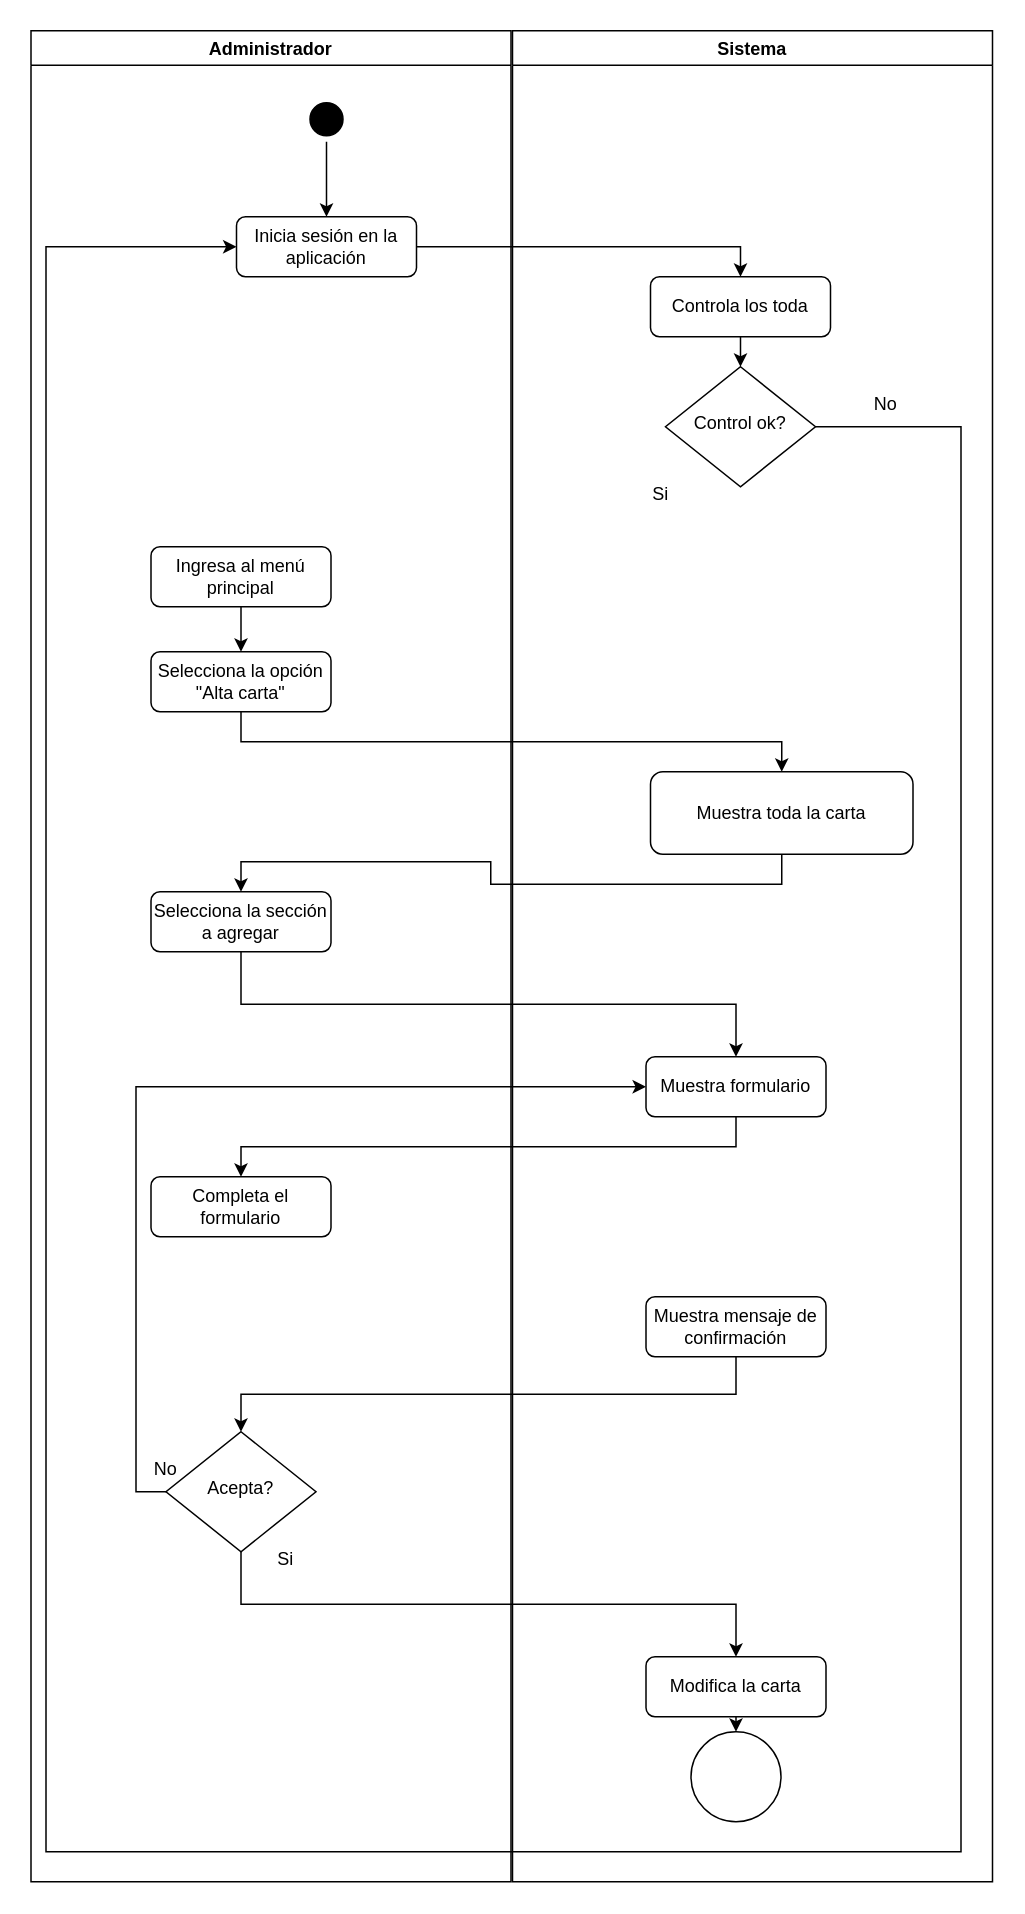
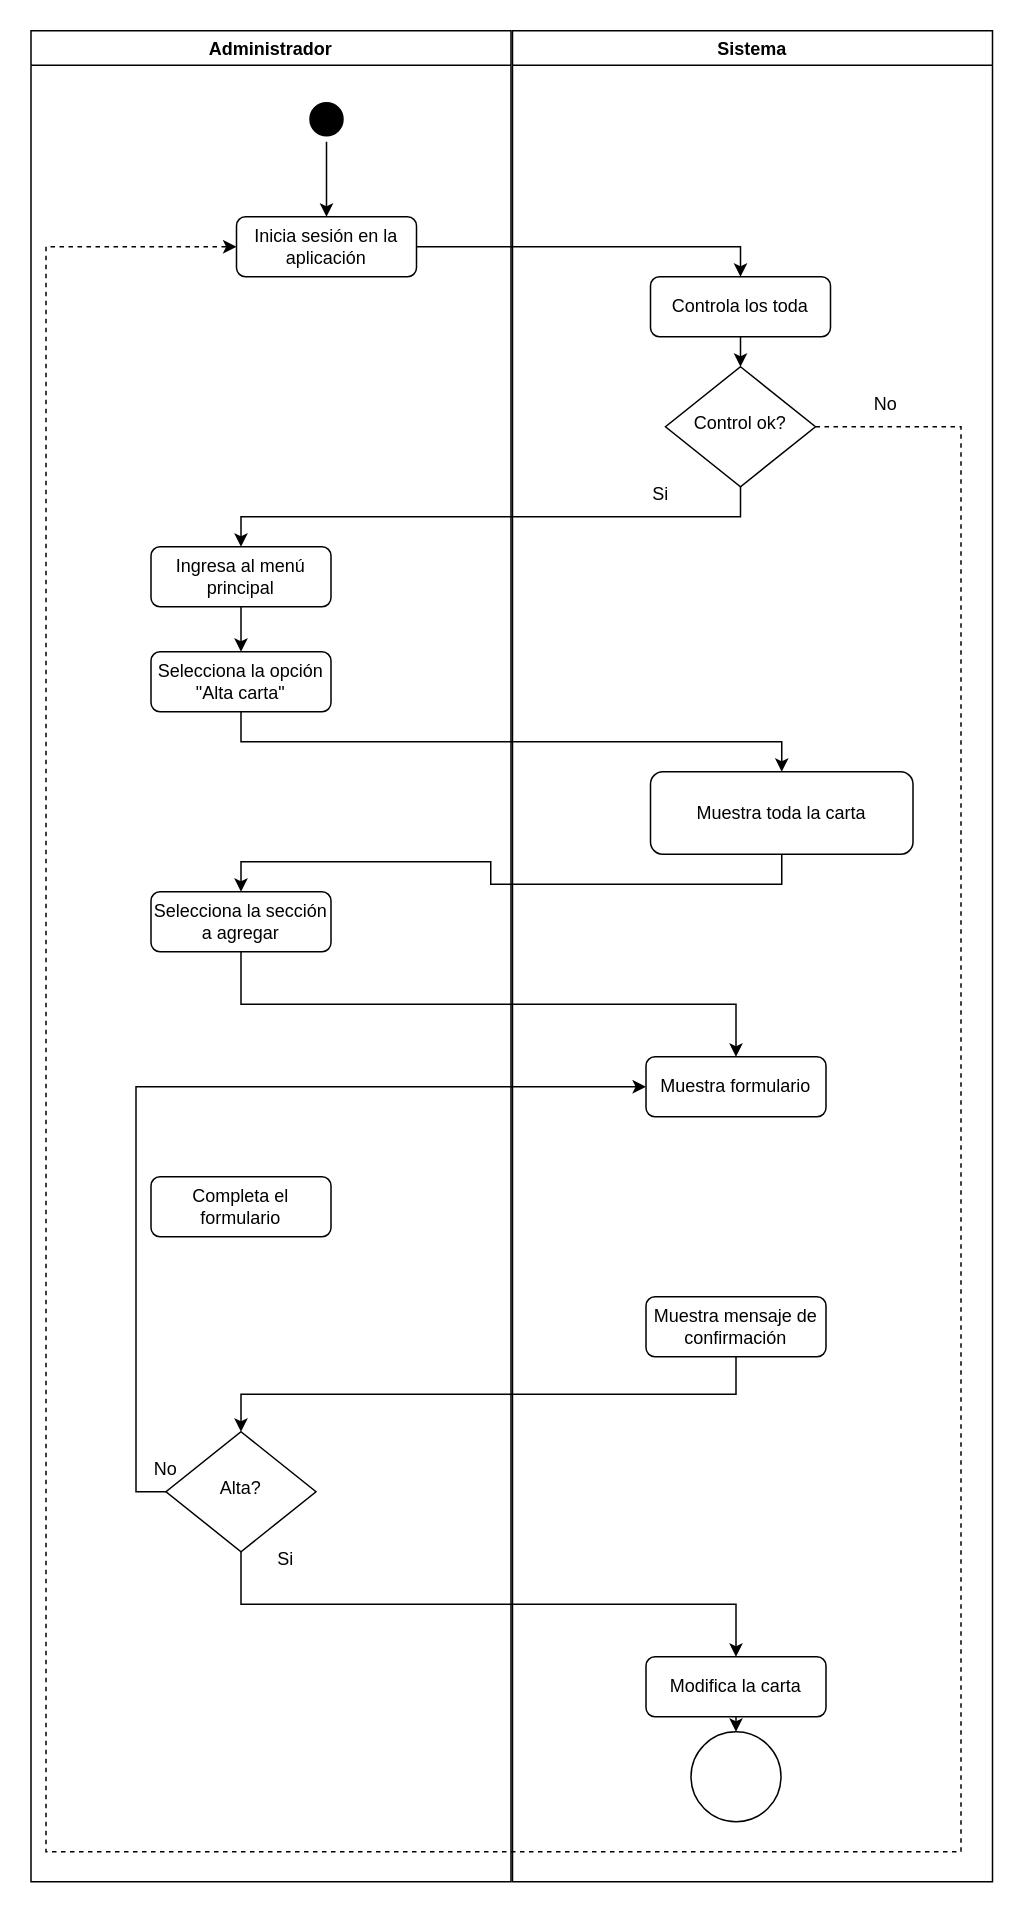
edge "Control ok?" -> "Ingresa al menú principal": added
edge "Muestra formulario" -> "Completa el formulario": removed
edge "Control ok?" -> "Inicia sesión en la aplicación": style solid -> dashed
node "Acepta?": label "Acepta?" -> "Alta?"
